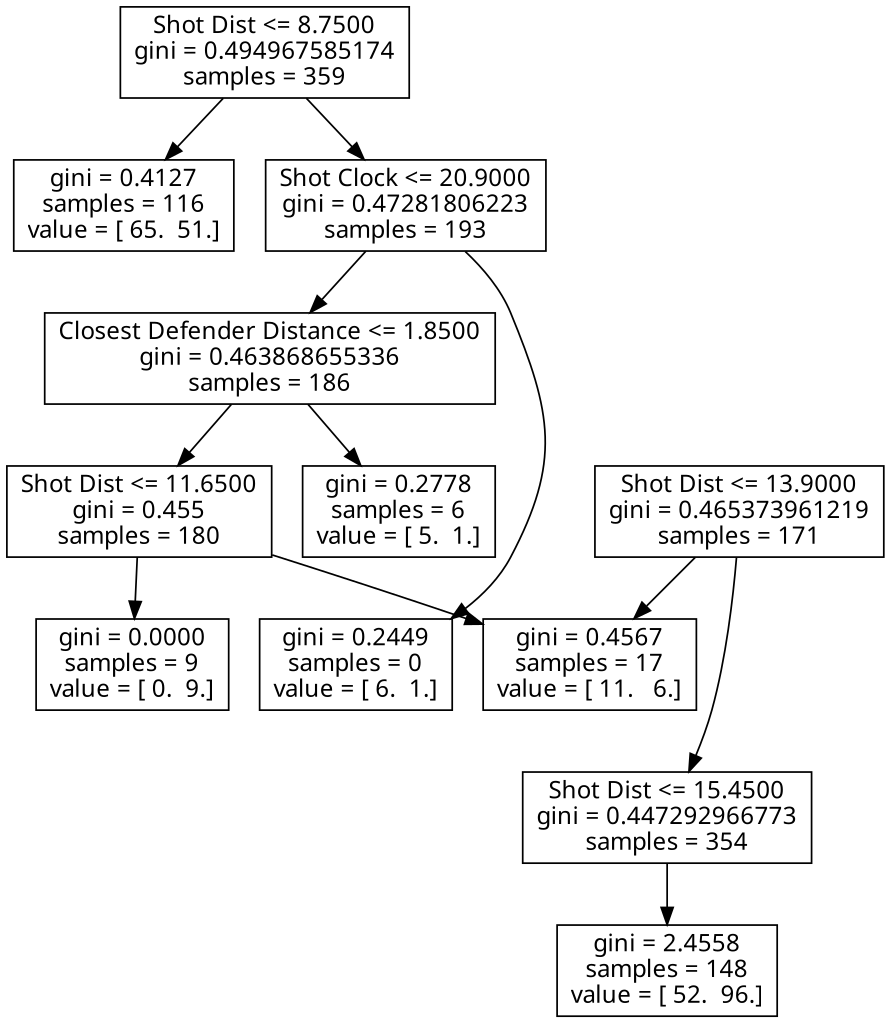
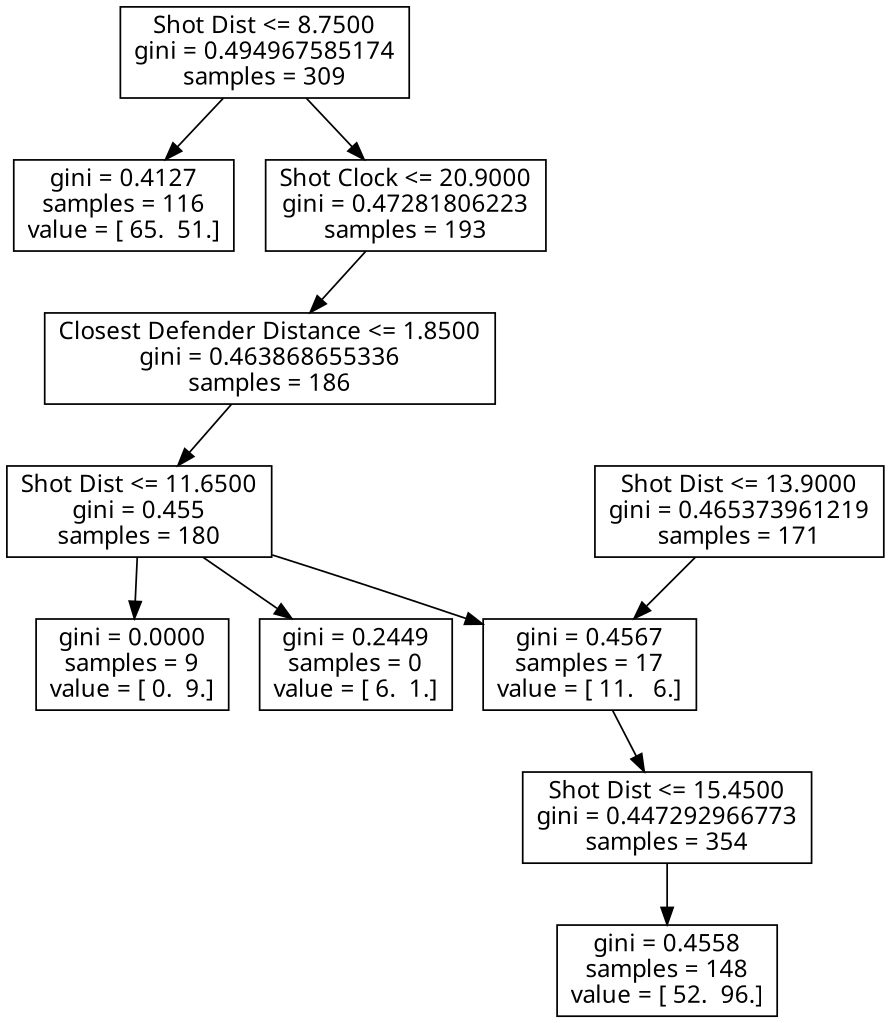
node "Shot Dist <= 8.7500 gini = 0.494967585174 samples = 359": label "Shot Dist <= 8.7500 gini = 0.494967585174 samples = 359" -> "Shot Dist <= 8.7500 gini = 0.494967585174 samples = 309"
edge "Shot Clock <= 20.9000 gini = 0.47281806223 samples = 193" -> "gini = 0.2449 samples = 0 value = [ 6.  1.]": now "Shot Dist <= 11.6500 gini = 0.455 samples = 180" -> "gini = 0.2449 samples = 0 value = [ 6.  1.]"
node "gini = 0.2778 samples = 6 value = [ 5.  1.]": removed
edge "Shot Dist <= 13.9000 gini = 0.465373961219 samples = 171" -> "Shot Dist <= 15.4500 gini = 0.447292966773 samples = 354": now "gini = 0.4567 samples = 17 value = [ 11.   6.]" -> "Shot Dist <= 15.4500 gini = 0.447292966773 samples = 354"
node "gini = 2.4558 samples = 148 value = [ 52.  96.]": label "gini = 2.4558 samples = 148 value = [ 52.  96.]" -> "gini = 0.4558 samples = 148 value = [ 52.  96.]"
